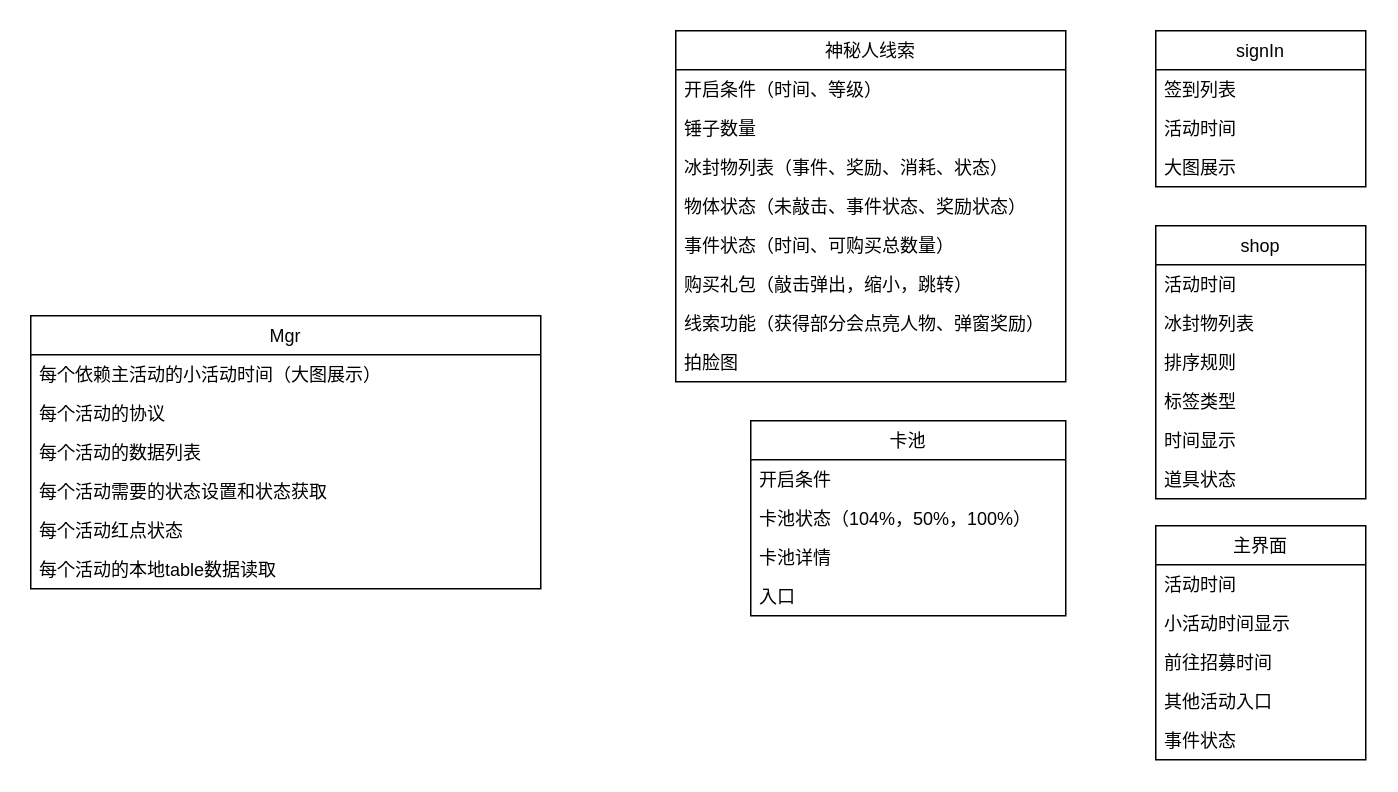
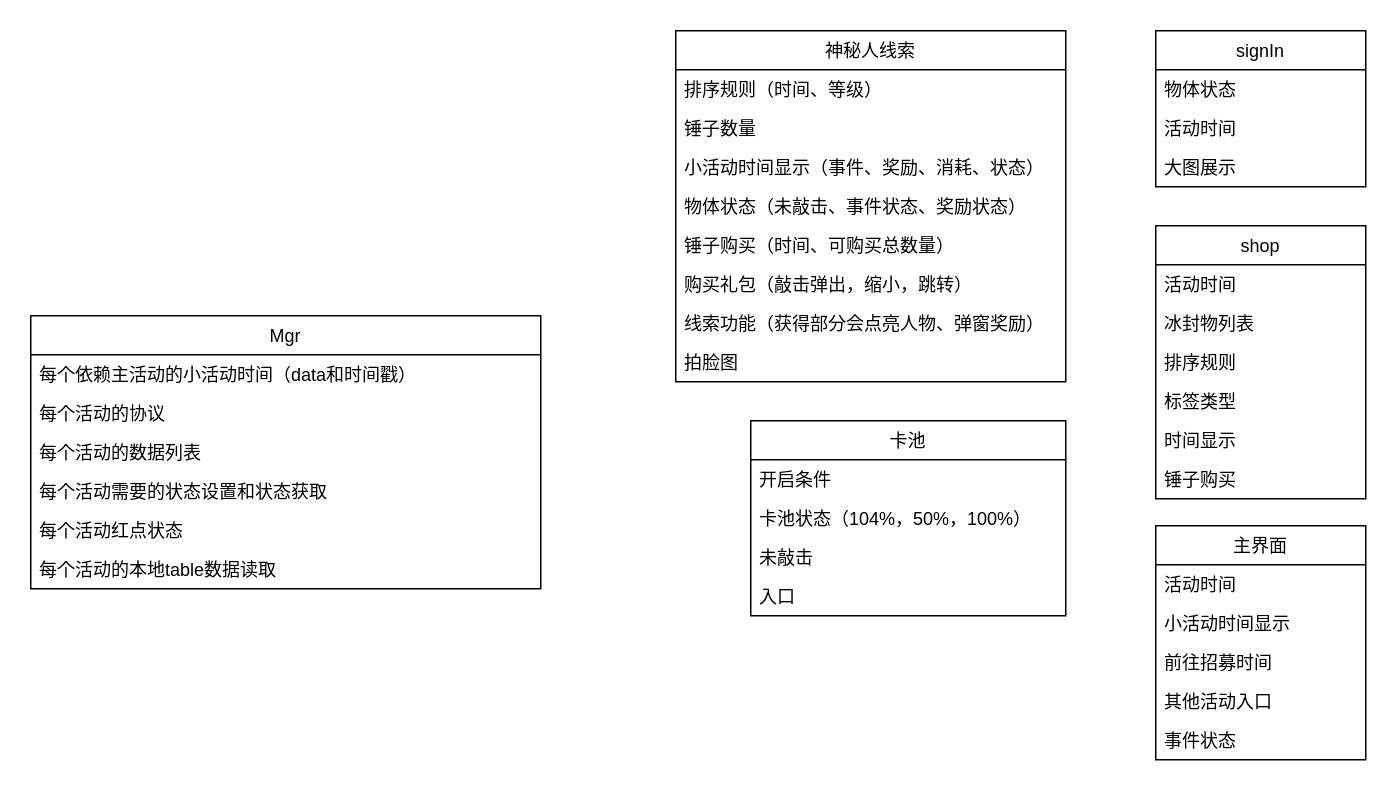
node "开启条件（时间、等级）": label "开启条件（时间、等级）" -> "排序规则（时间、等级）"
node "签到列表": label "签到列表" -> "物体状态"
node "冰封物列表（事件、奖励、消耗、状态）": label "冰封物列表（事件、奖励、消耗、状态）" -> "小活动时间显示（事件、奖励、消耗、状态）"
node "事件状态（时间、可购买总数量）": label "事件状态（时间、可购买总数量）" -> "锤子购买（时间、可购买总数量）"
node "每个依赖主活动的小活动时间（大图展示）": label "每个依赖主活动的小活动时间（大图展示）" -> "每个依赖主活动的小活动时间（data和时间戳）"
node "道具状态": label "道具状态" -> "锤子购买"
node "卡池详情": label "卡池详情" -> "未敲击"
